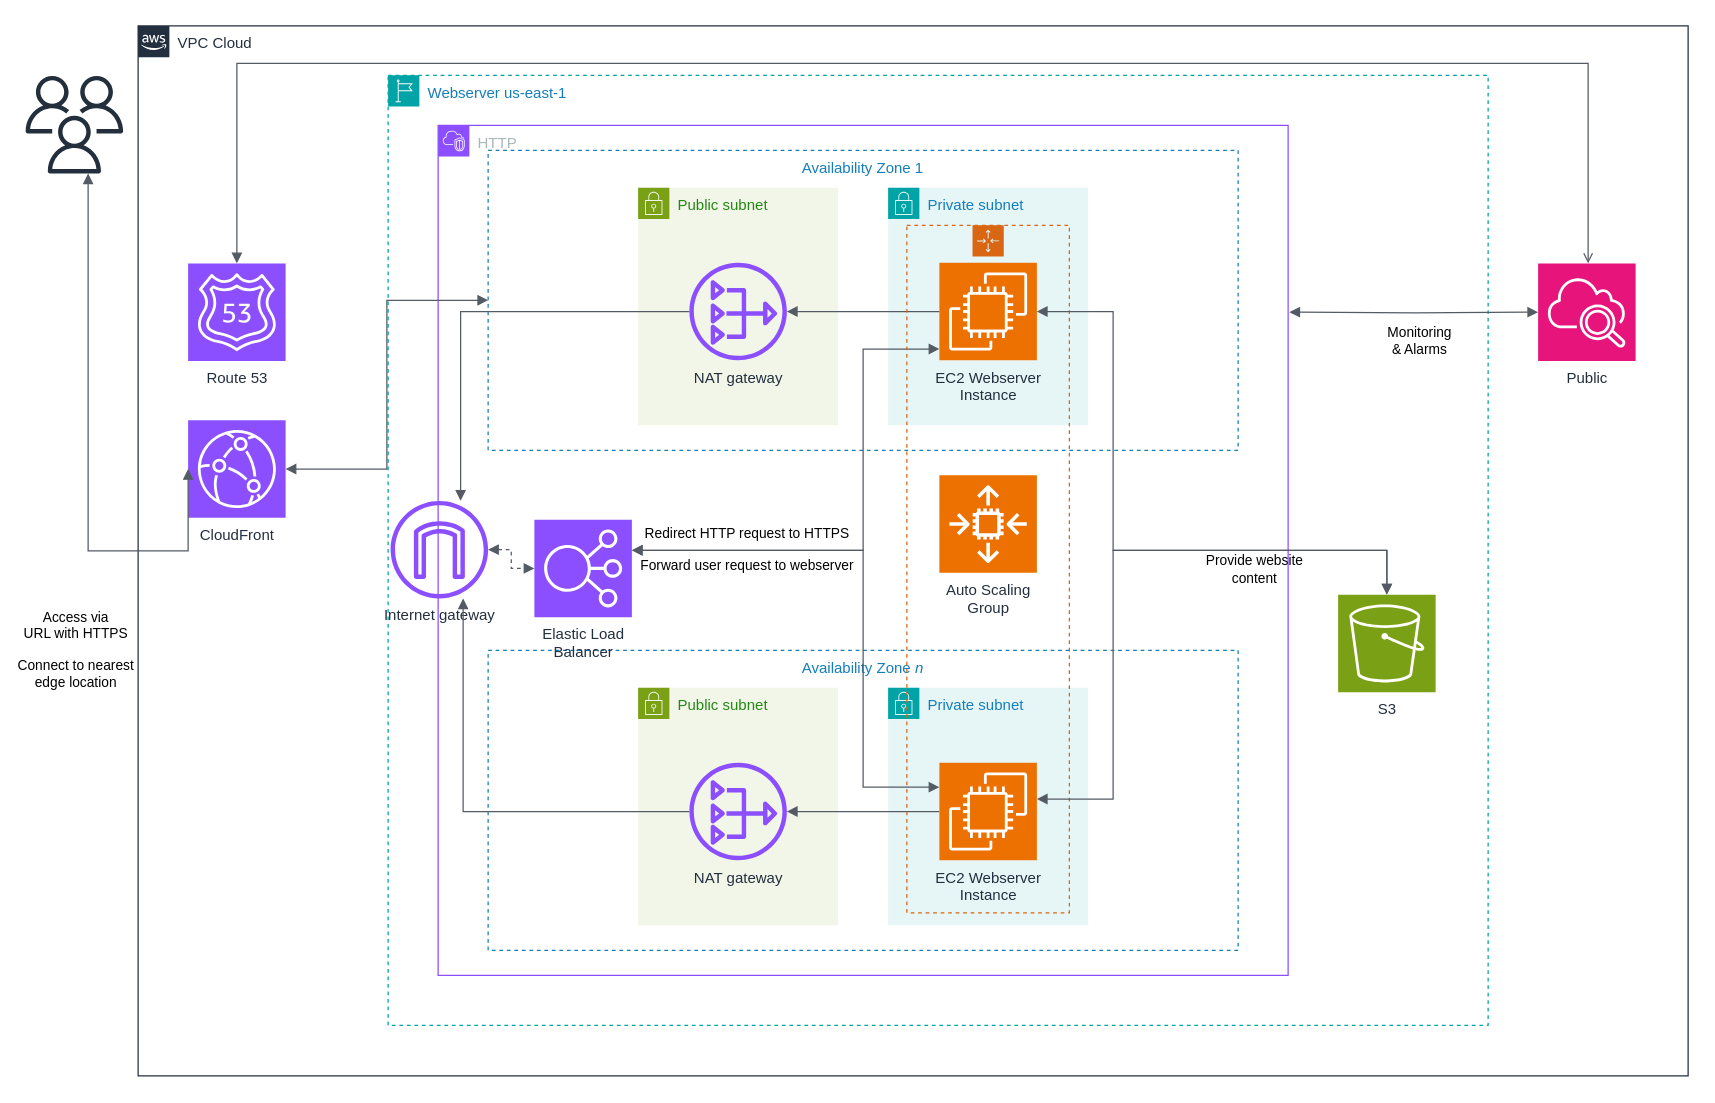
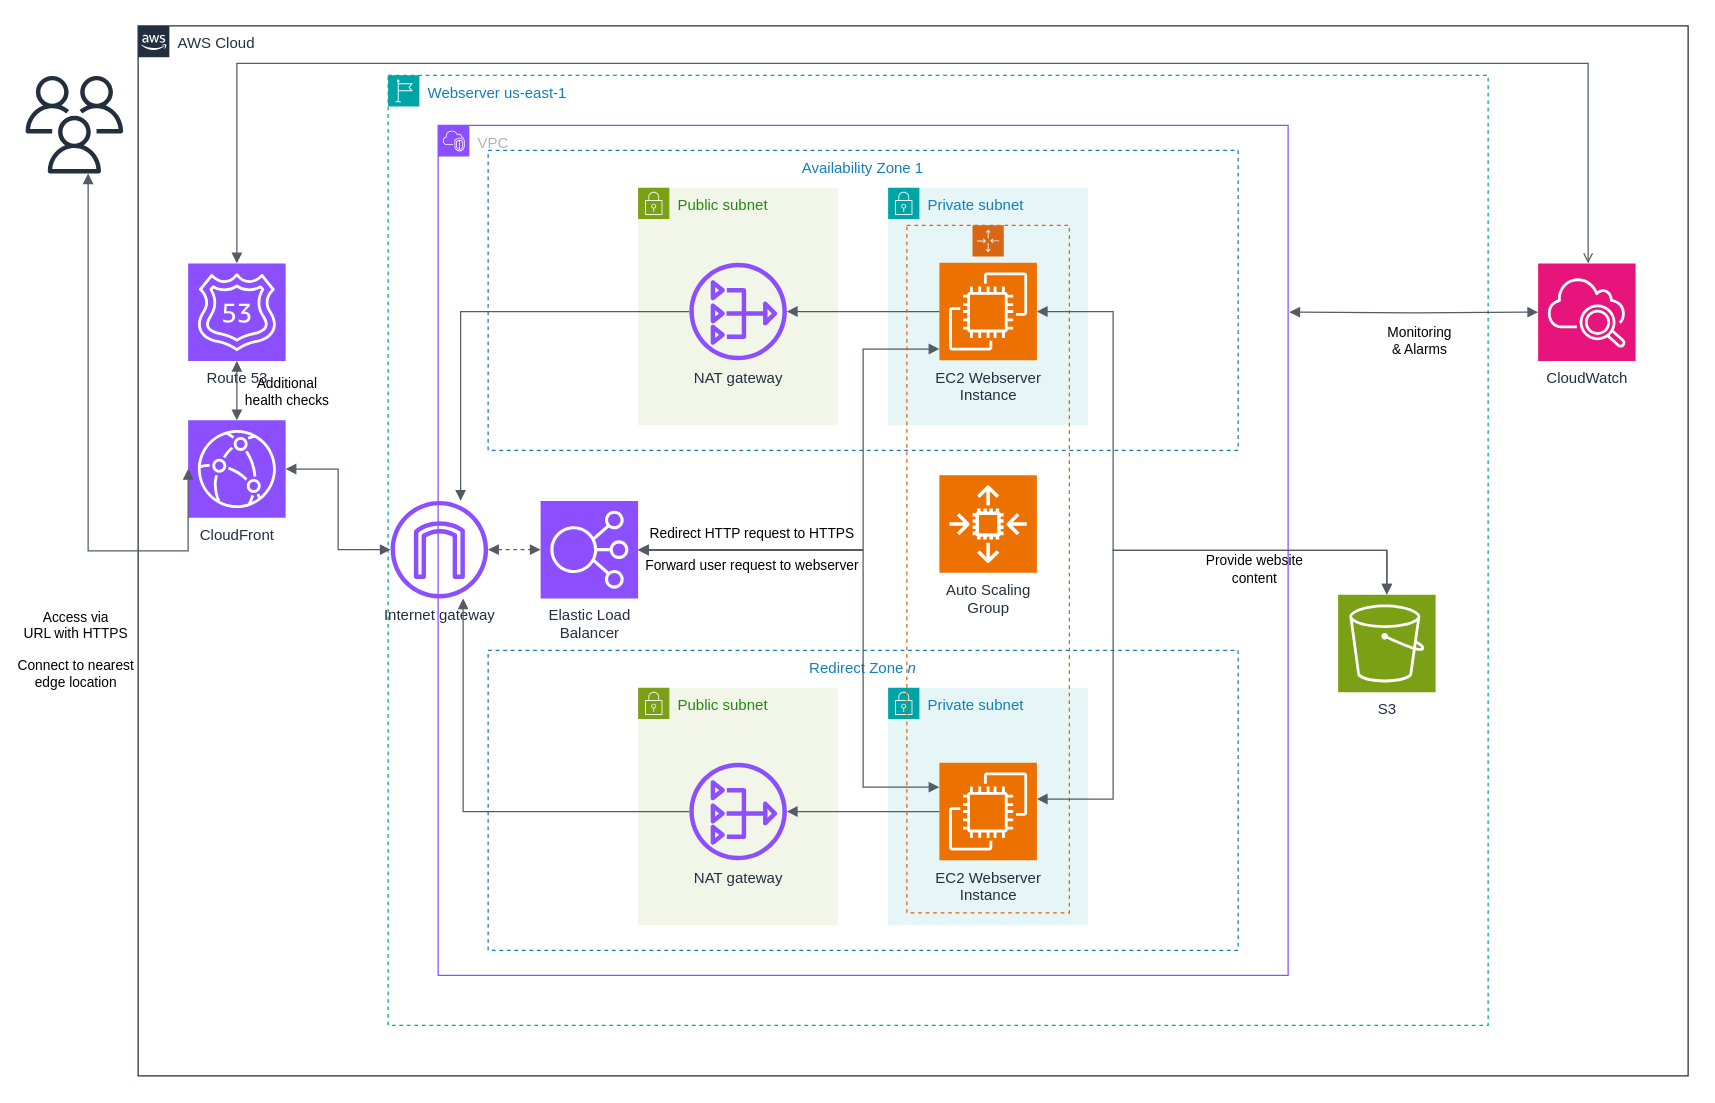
node "VPC Cloud": label "VPC Cloud" -> "AWS Cloud"
node "HTTP": label "HTTP" -> "VPC"
edge "Availability Zone 1" -- "CloudFront": now "Internet gateway" -- "CloudFront"
node "Public": label "Public" -> "CloudWatch"
edge "Route 53" -- "CloudFront": added, label "Additional health checks"
node "Elastic Load Balancer": moved (583, 568) -> (589, 549)
node "Availability Zone n": label "Availability Zone n" -> "Redirect Zone n"
